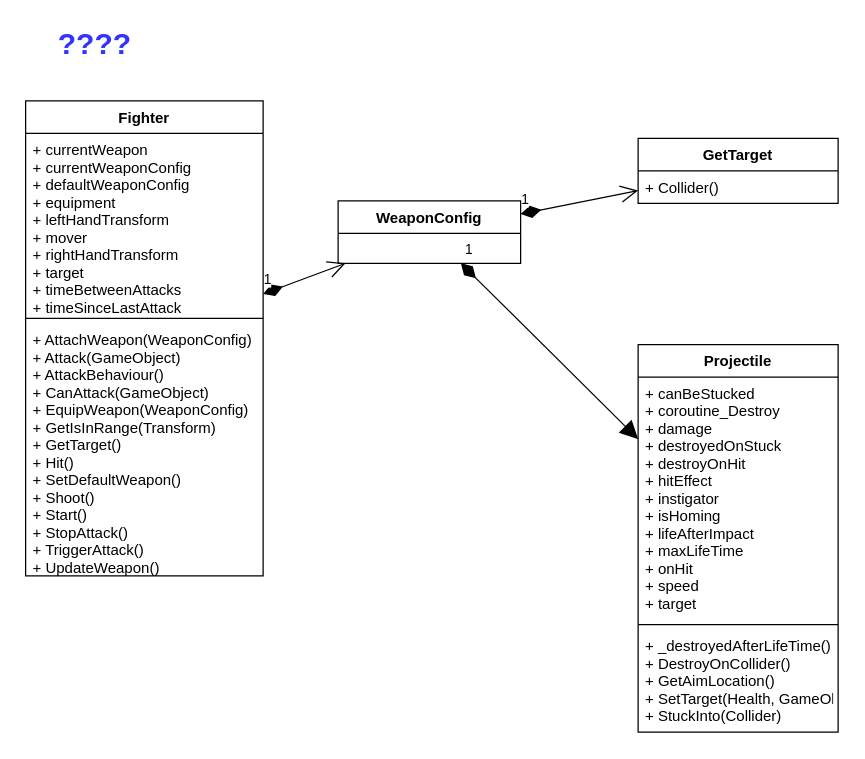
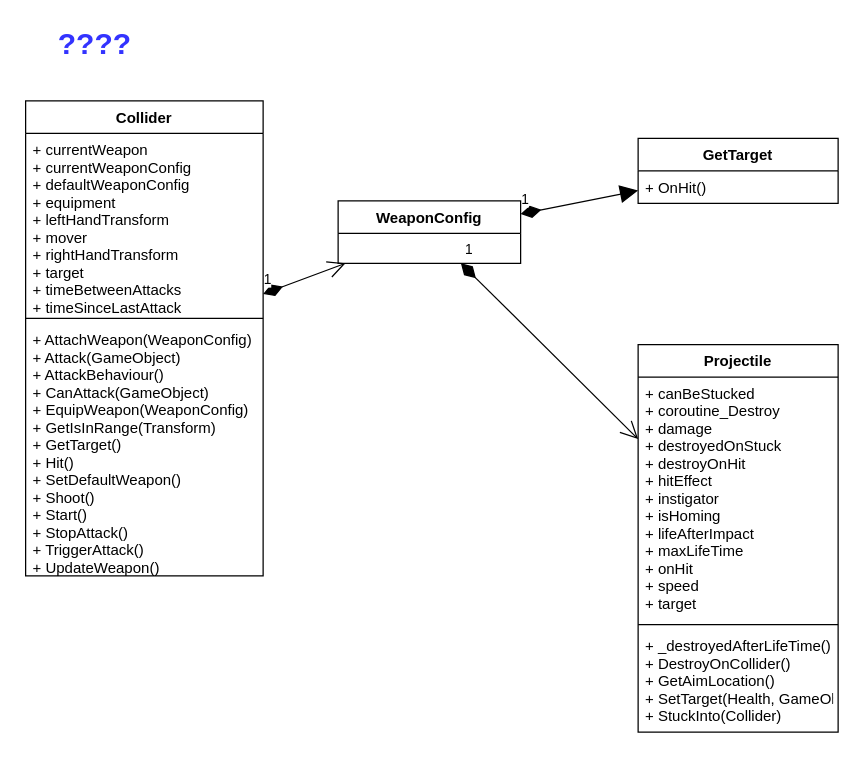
node "Fighter": label "Fighter" -> "Collider"
node "+ Collider()": label "+ Collider()" -> "+ OnHit()"
edge "GetTarget" -- "WeaponConfig": arrowhead open -> block
edge "WeaponConfig" -- "Projectile": arrowhead block -> open
